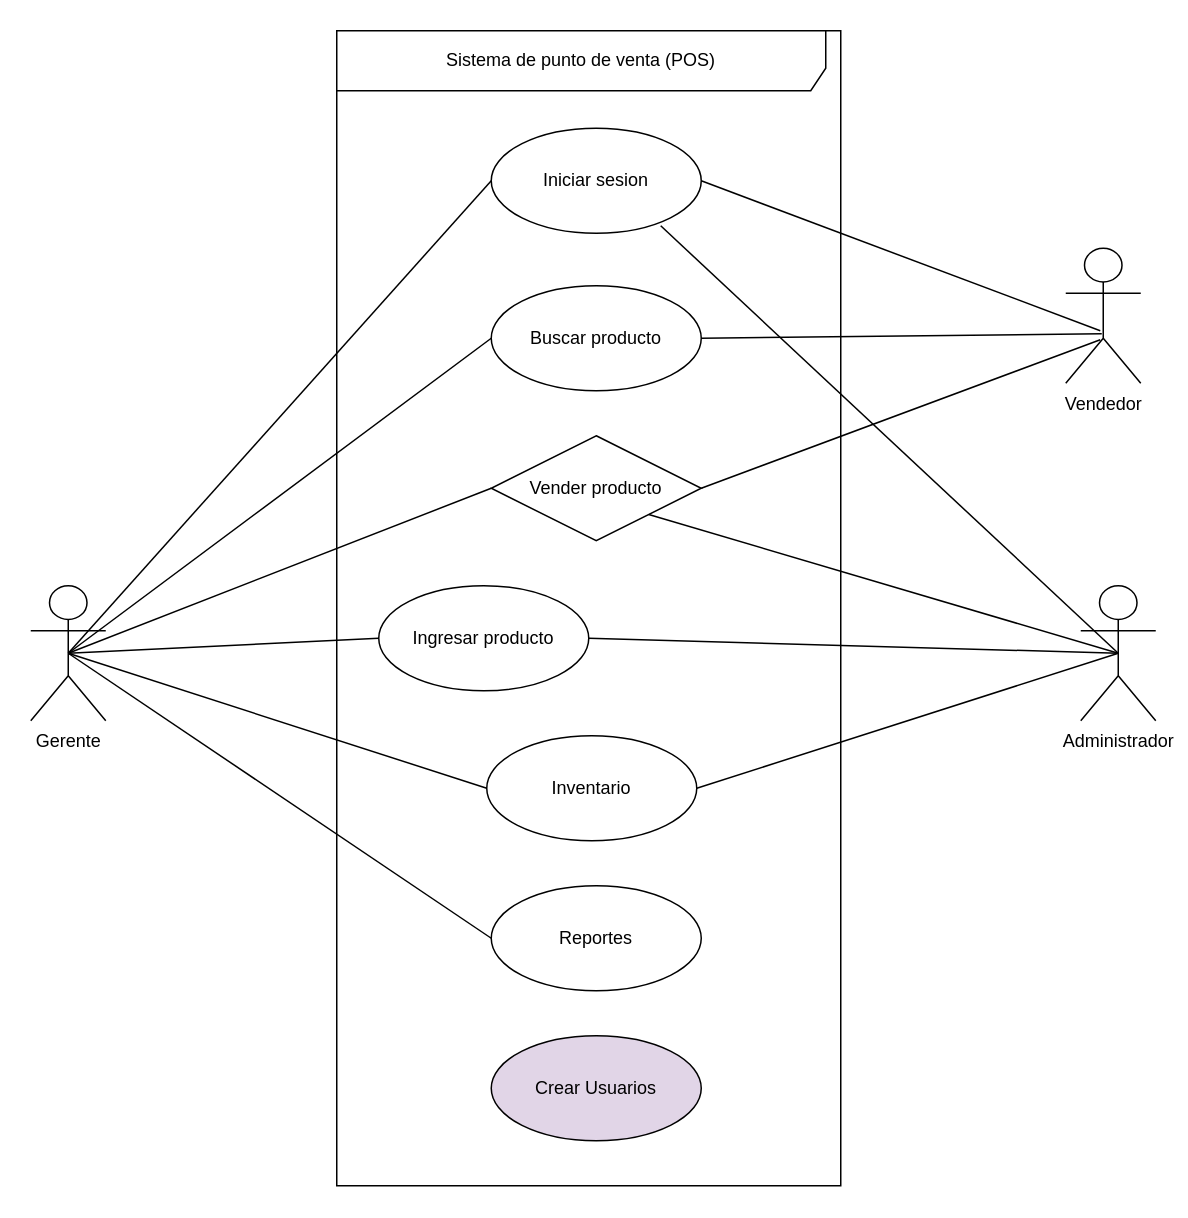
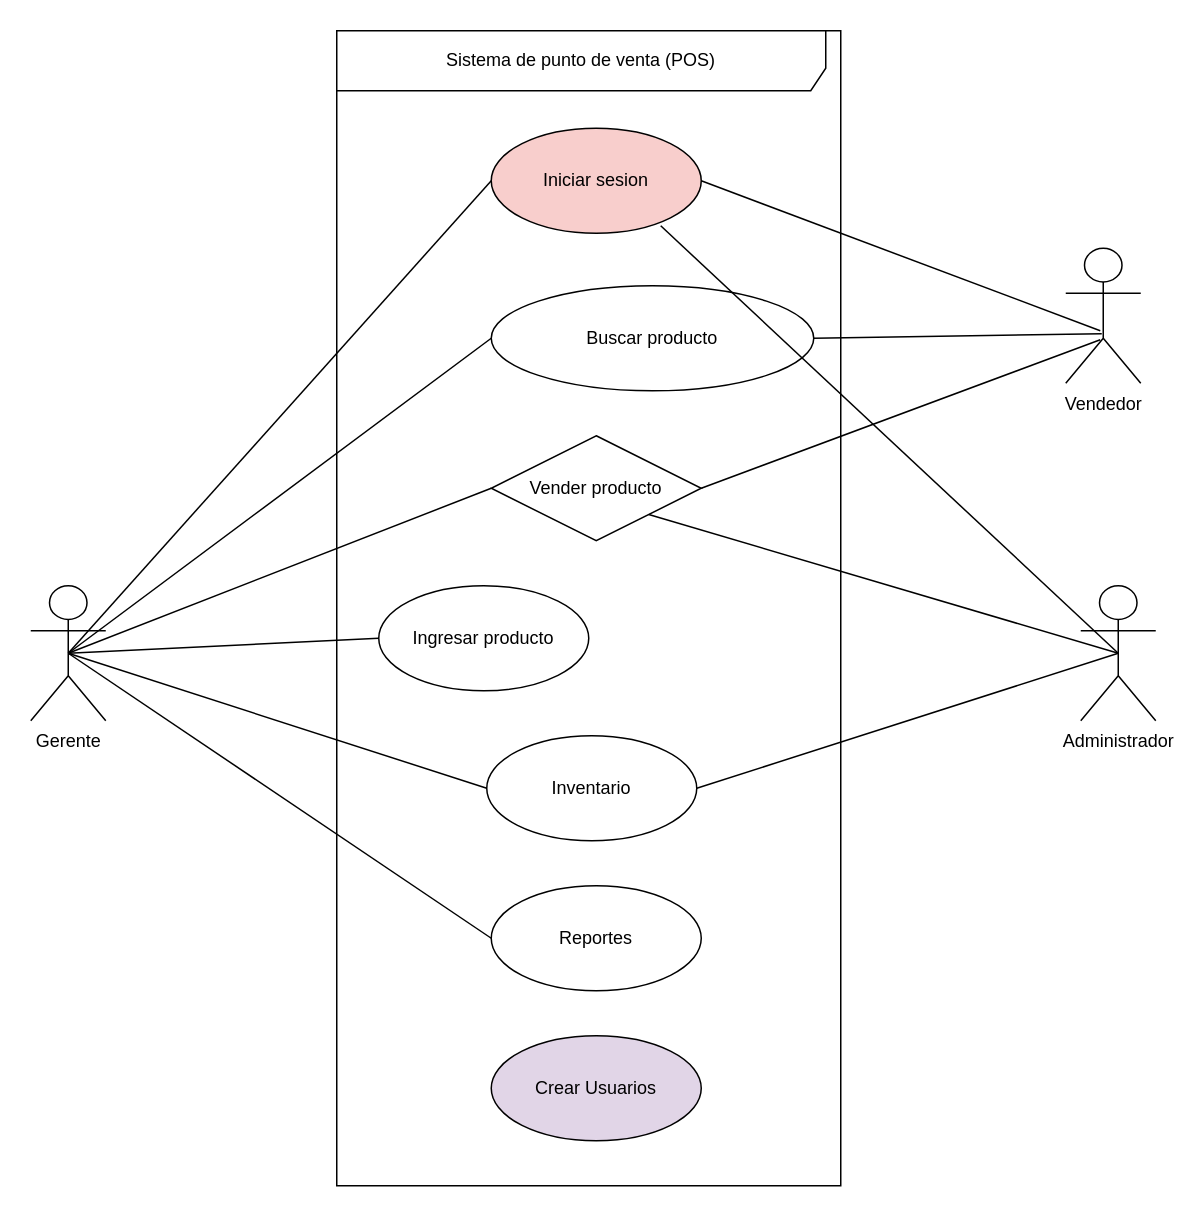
node "Iniciar sesion": fillcolor #ffffff -> #f8cecc
node "Buscar producto": size 210x105 -> 323x105
edge "Ingresar producto" -- "Administrador": removed
